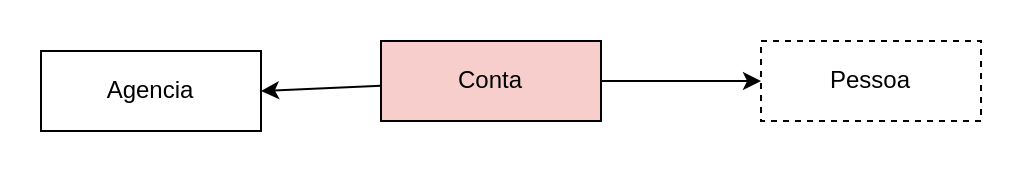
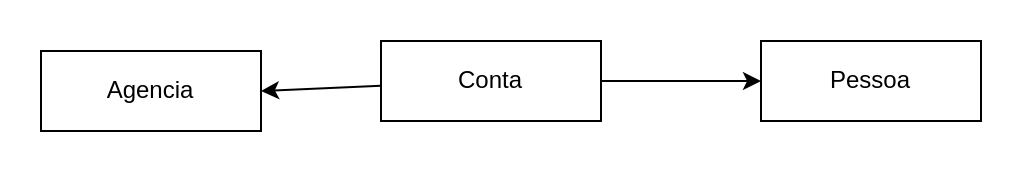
node "Conta": fillcolor #f8cecc -> #ffffff
node "Pessoa": style dashed -> solid
